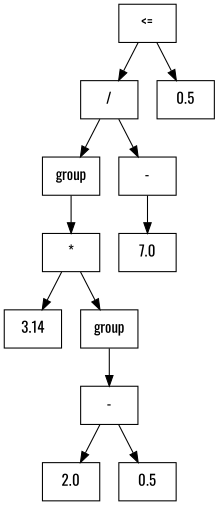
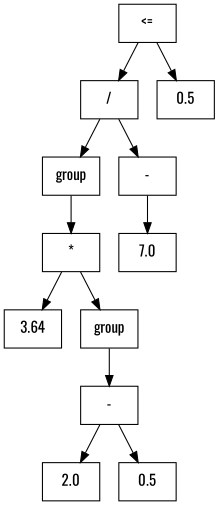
node "3.14": label "3.14" -> "3.64"
